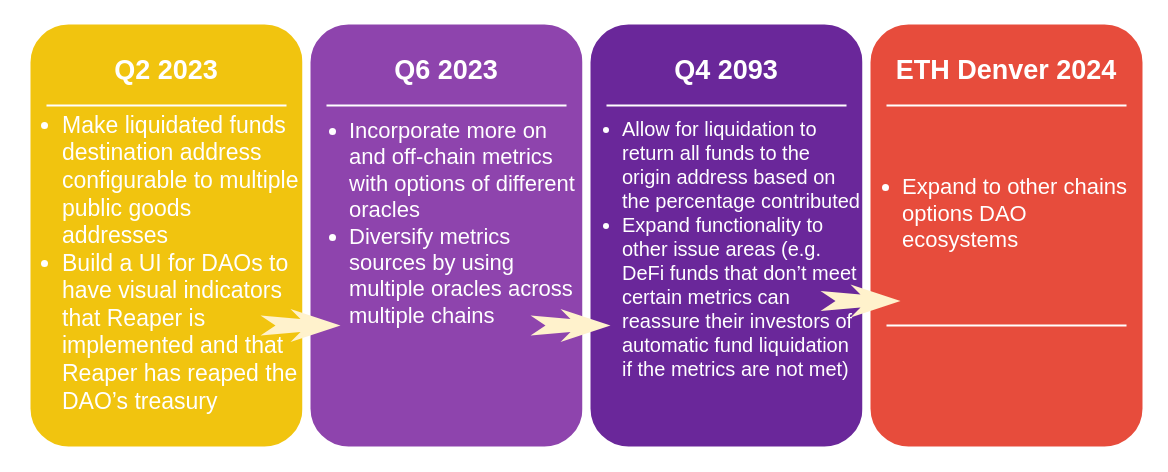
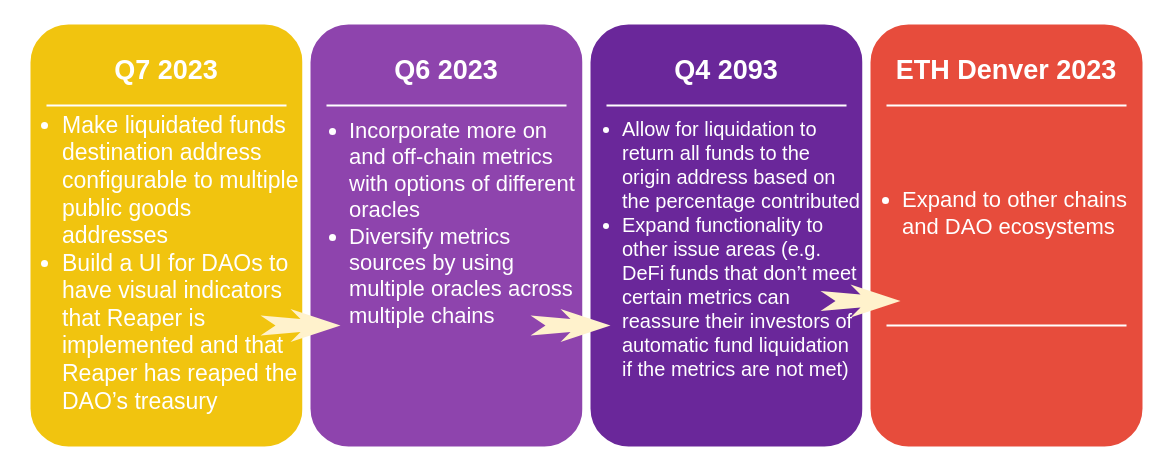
node "Q2 2023": label "Q2 2023" -> "Q7 2023"
node "ETH Denver 2024": label "ETH Denver 2024" -> "ETH Denver 2023"
node "Expand to other chains options DAO ecosystems": label "Expand to other chains options DAO ecosystems" -> "Expand to other chains and DAO ecosystems"
